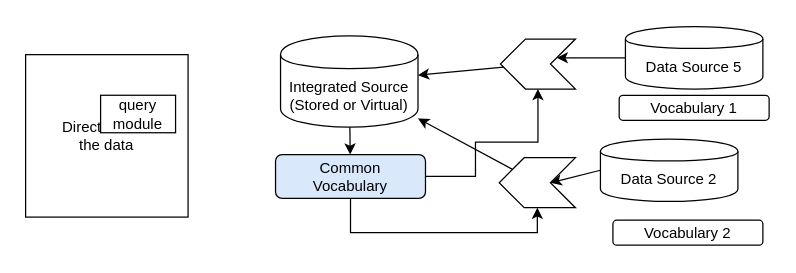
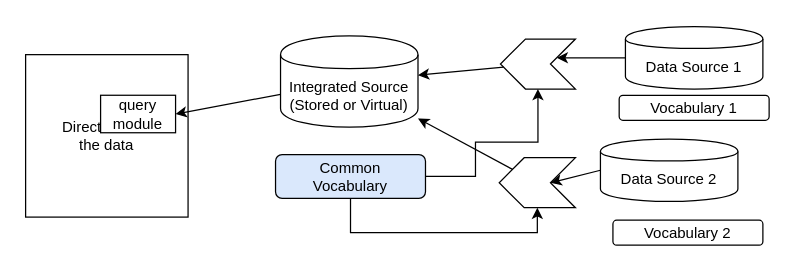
node "Data Source 5": label "Data Source 5" -> "Data Source 1"
edge "Integrated Source (Stored or Virtual)" -> "Common Vocabulary": now "Integrated Source (Stored or Virtual)" -> "query module"
